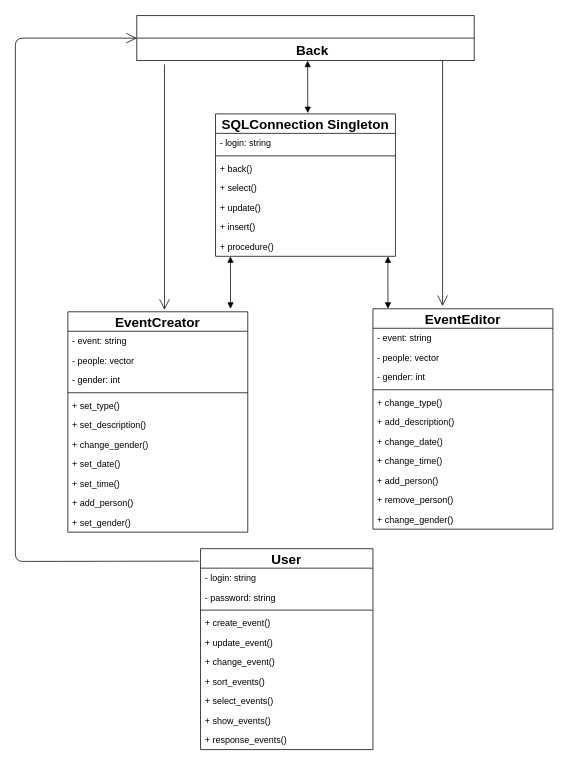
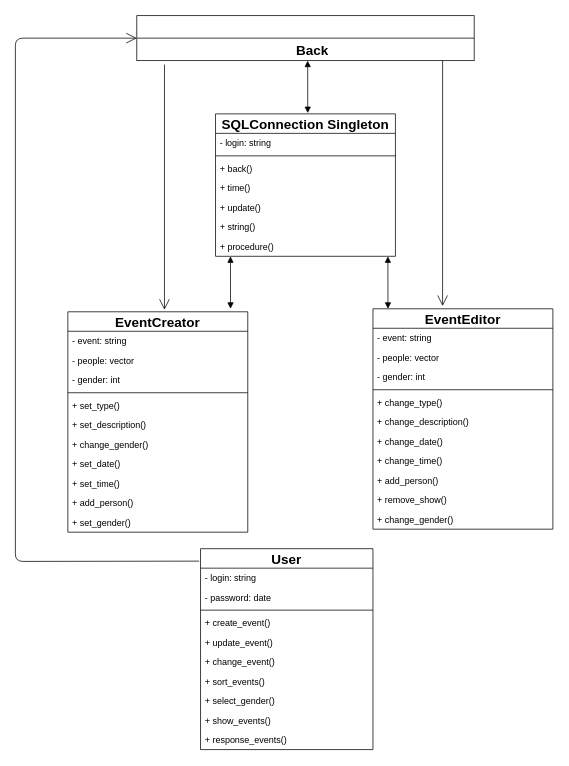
node "+ select()": label "+ select()" -> "+ time()"
node "+ insert()": label "+ insert()" -> "+ string()"
node "+ add_description()": label "+ add_description()" -> "+ change_description()"
node "+ remove_person()": label "+ remove_person()" -> "+ remove_show()"
node "- password: string": label "- password: string" -> "- password: date"
node "+ select_events()": label "+ select_events()" -> "+ select_gender()"
